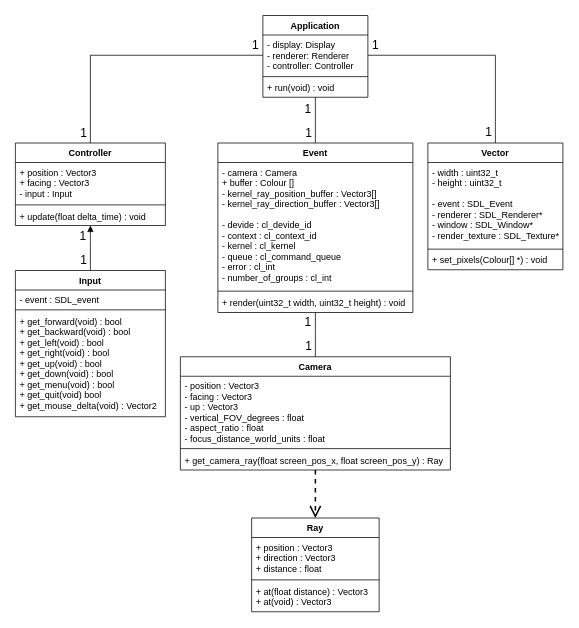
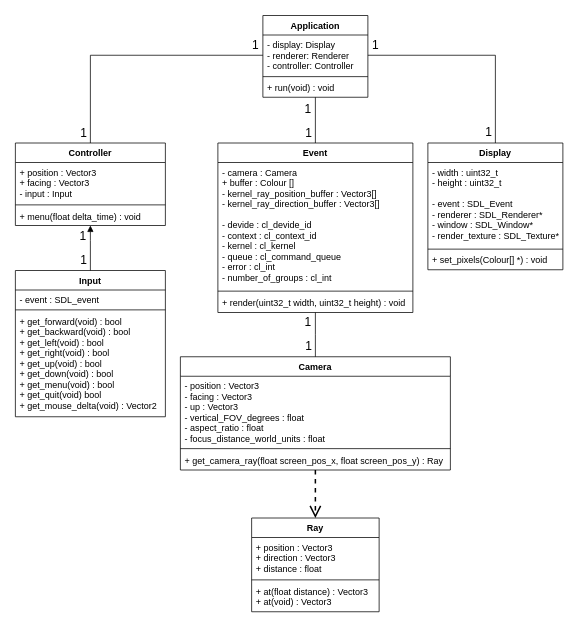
node "Vector": label "Vector" -> "Display"
node "+ update(float delta_time) : void": label "+ update(float delta_time) : void" -> "+ menu(float delta_time) : void"
